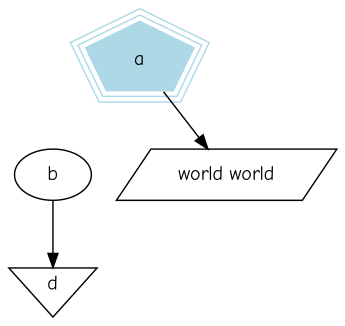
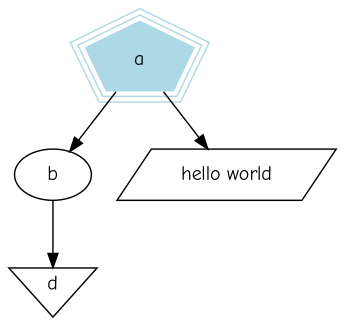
edge "a" -> "b": added
node "world world": label "world world" -> "hello world"
